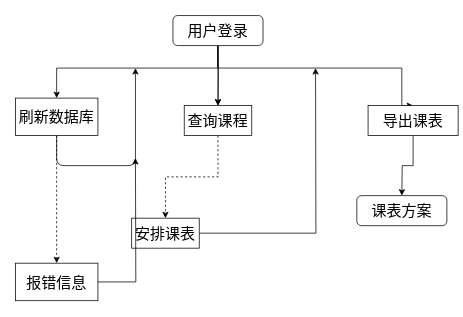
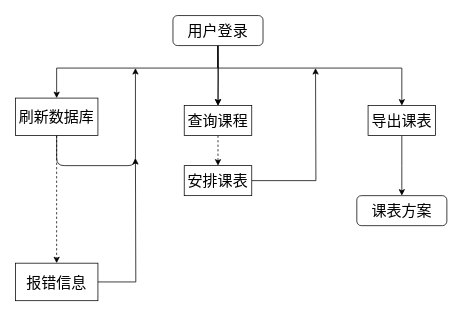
node "导出课表": size 90x30 -> 68x30
node "安排课表": moved (165, 233) -> (218, 180)
